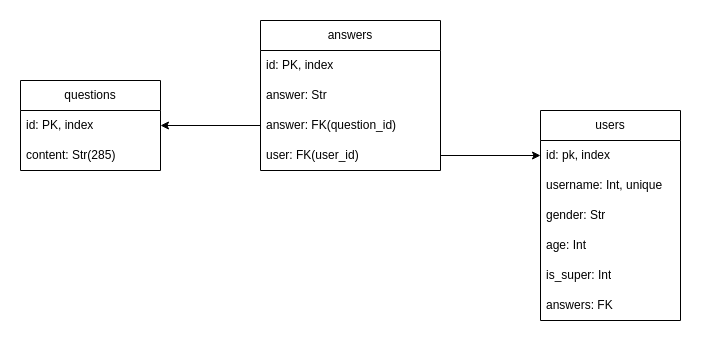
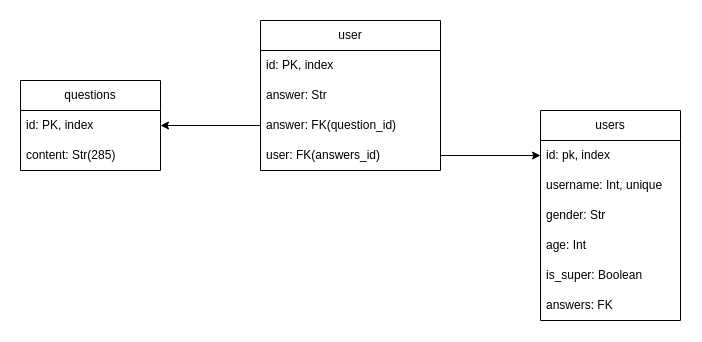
node "answers": label "answers" -> "user"
node "user: FK(user_id)": label "user: FK(user_id)" -> "user: FK(answers_id)"
node "is_super: Int": label "is_super: Int" -> "is_super: Boolean"
